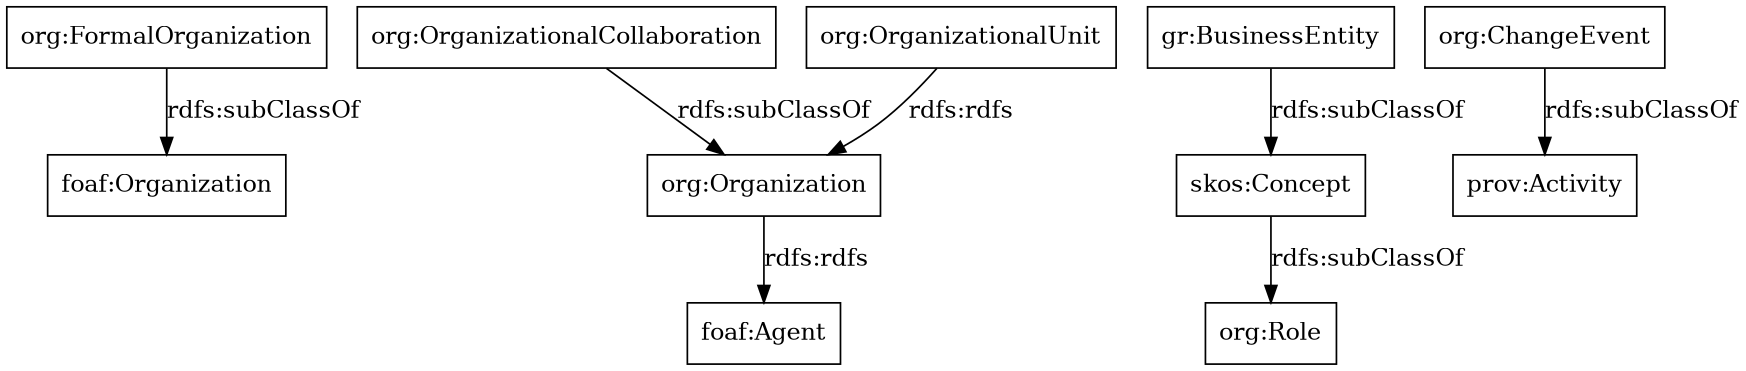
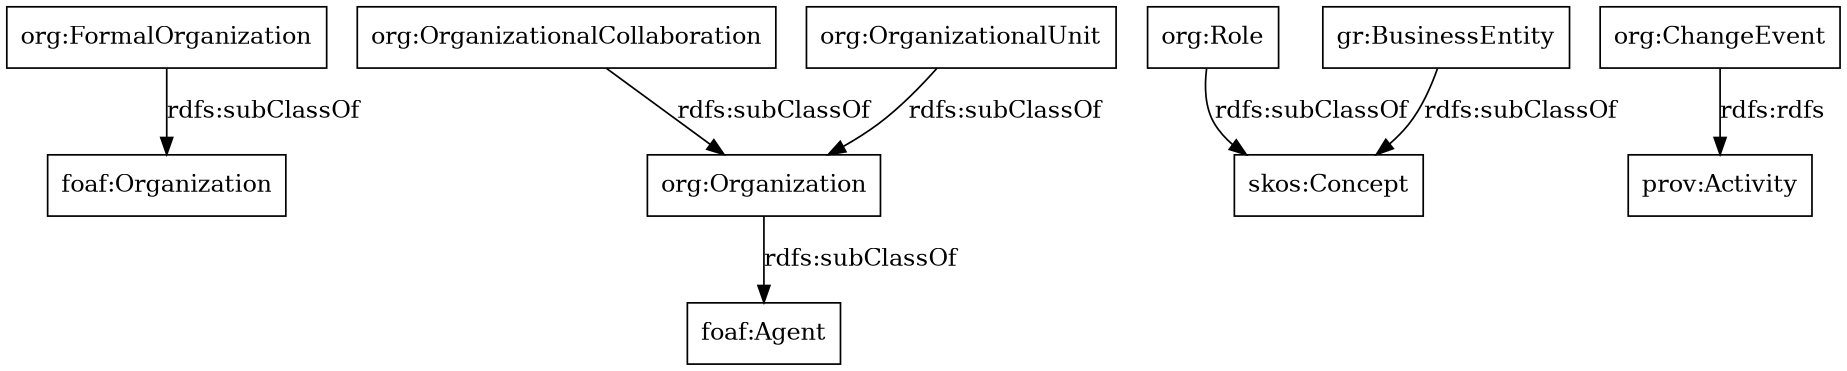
edge "org:OrganizationalUnit" -> "org:Organization": label "rdfs:rdfs" -> "rdfs:subClassOf"
edge "org:ChangeEvent" -> "prov:Activity": label "rdfs:subClassOf" -> "rdfs:rdfs"
edge "skos:Concept" -> "org:Role": reversed
edge "org:Organization" -> "foaf:Agent": label "rdfs:rdfs" -> "rdfs:subClassOf"
